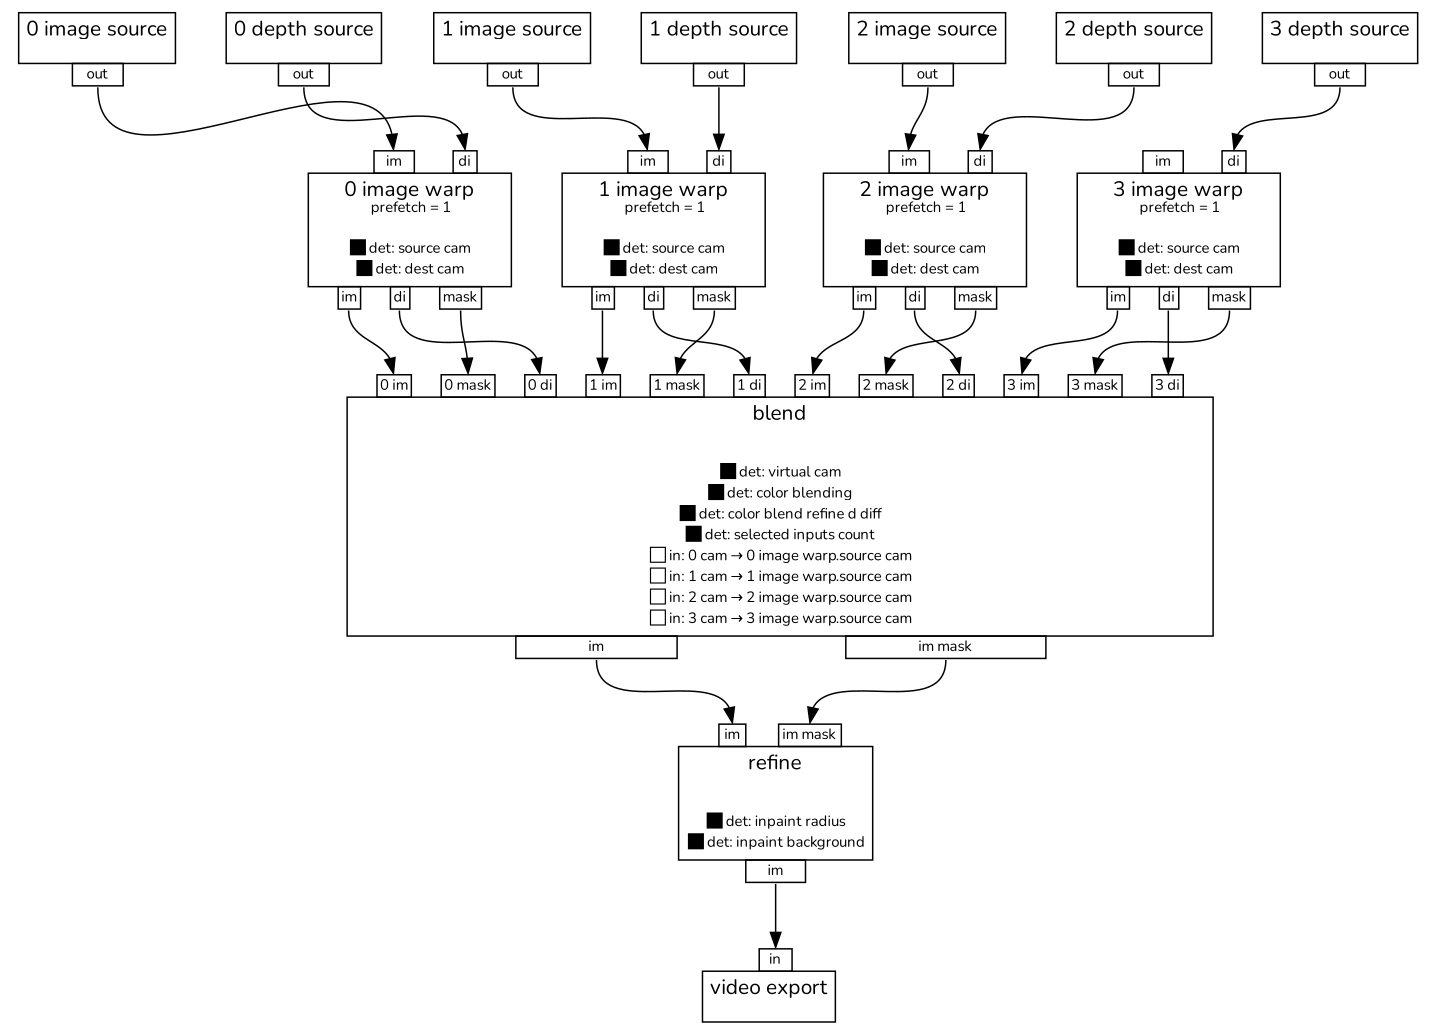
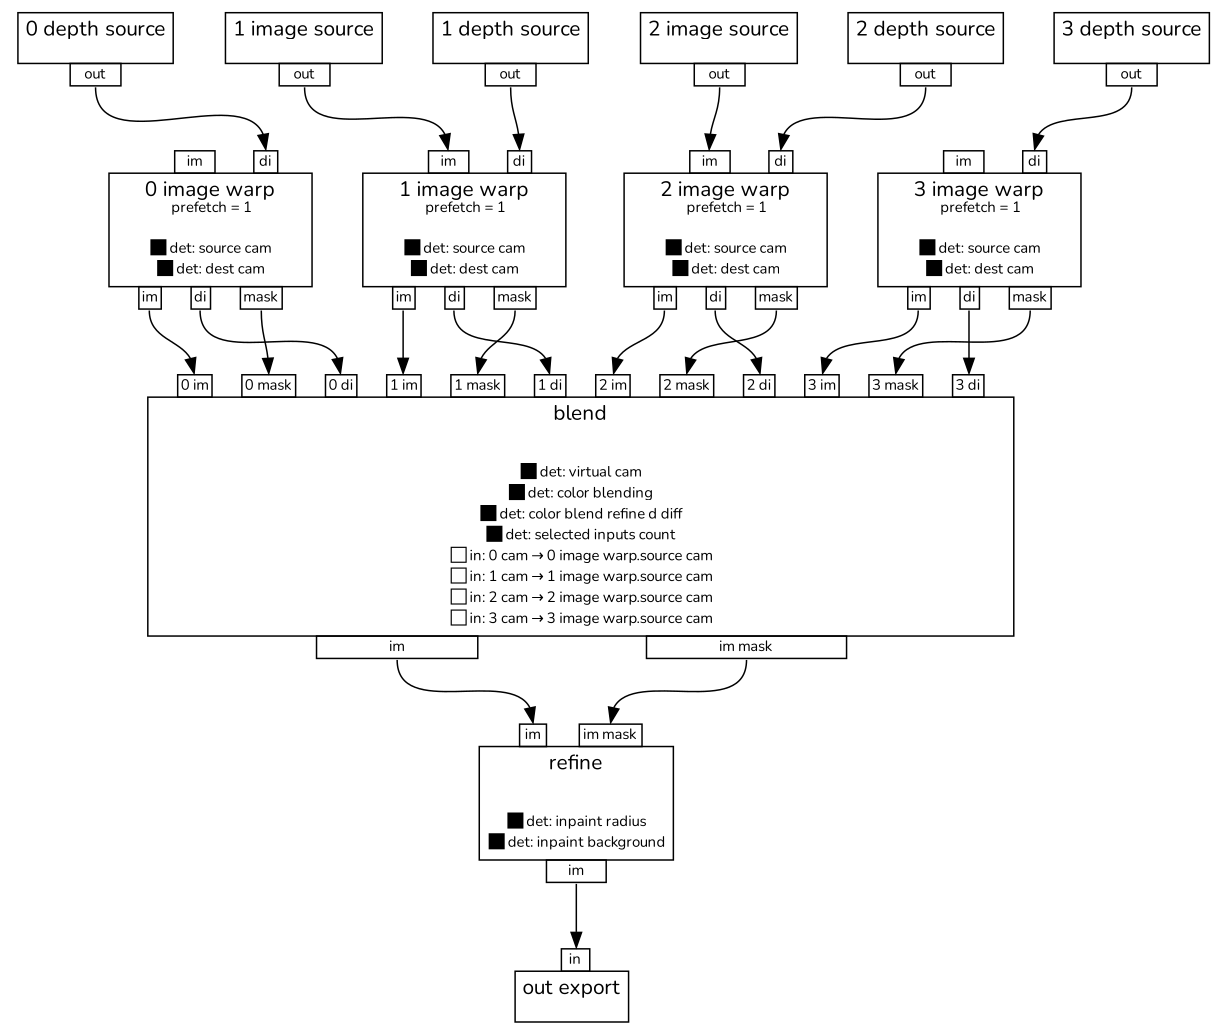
node "0 image source": removed
node "in": text "video export" -> "out export"
